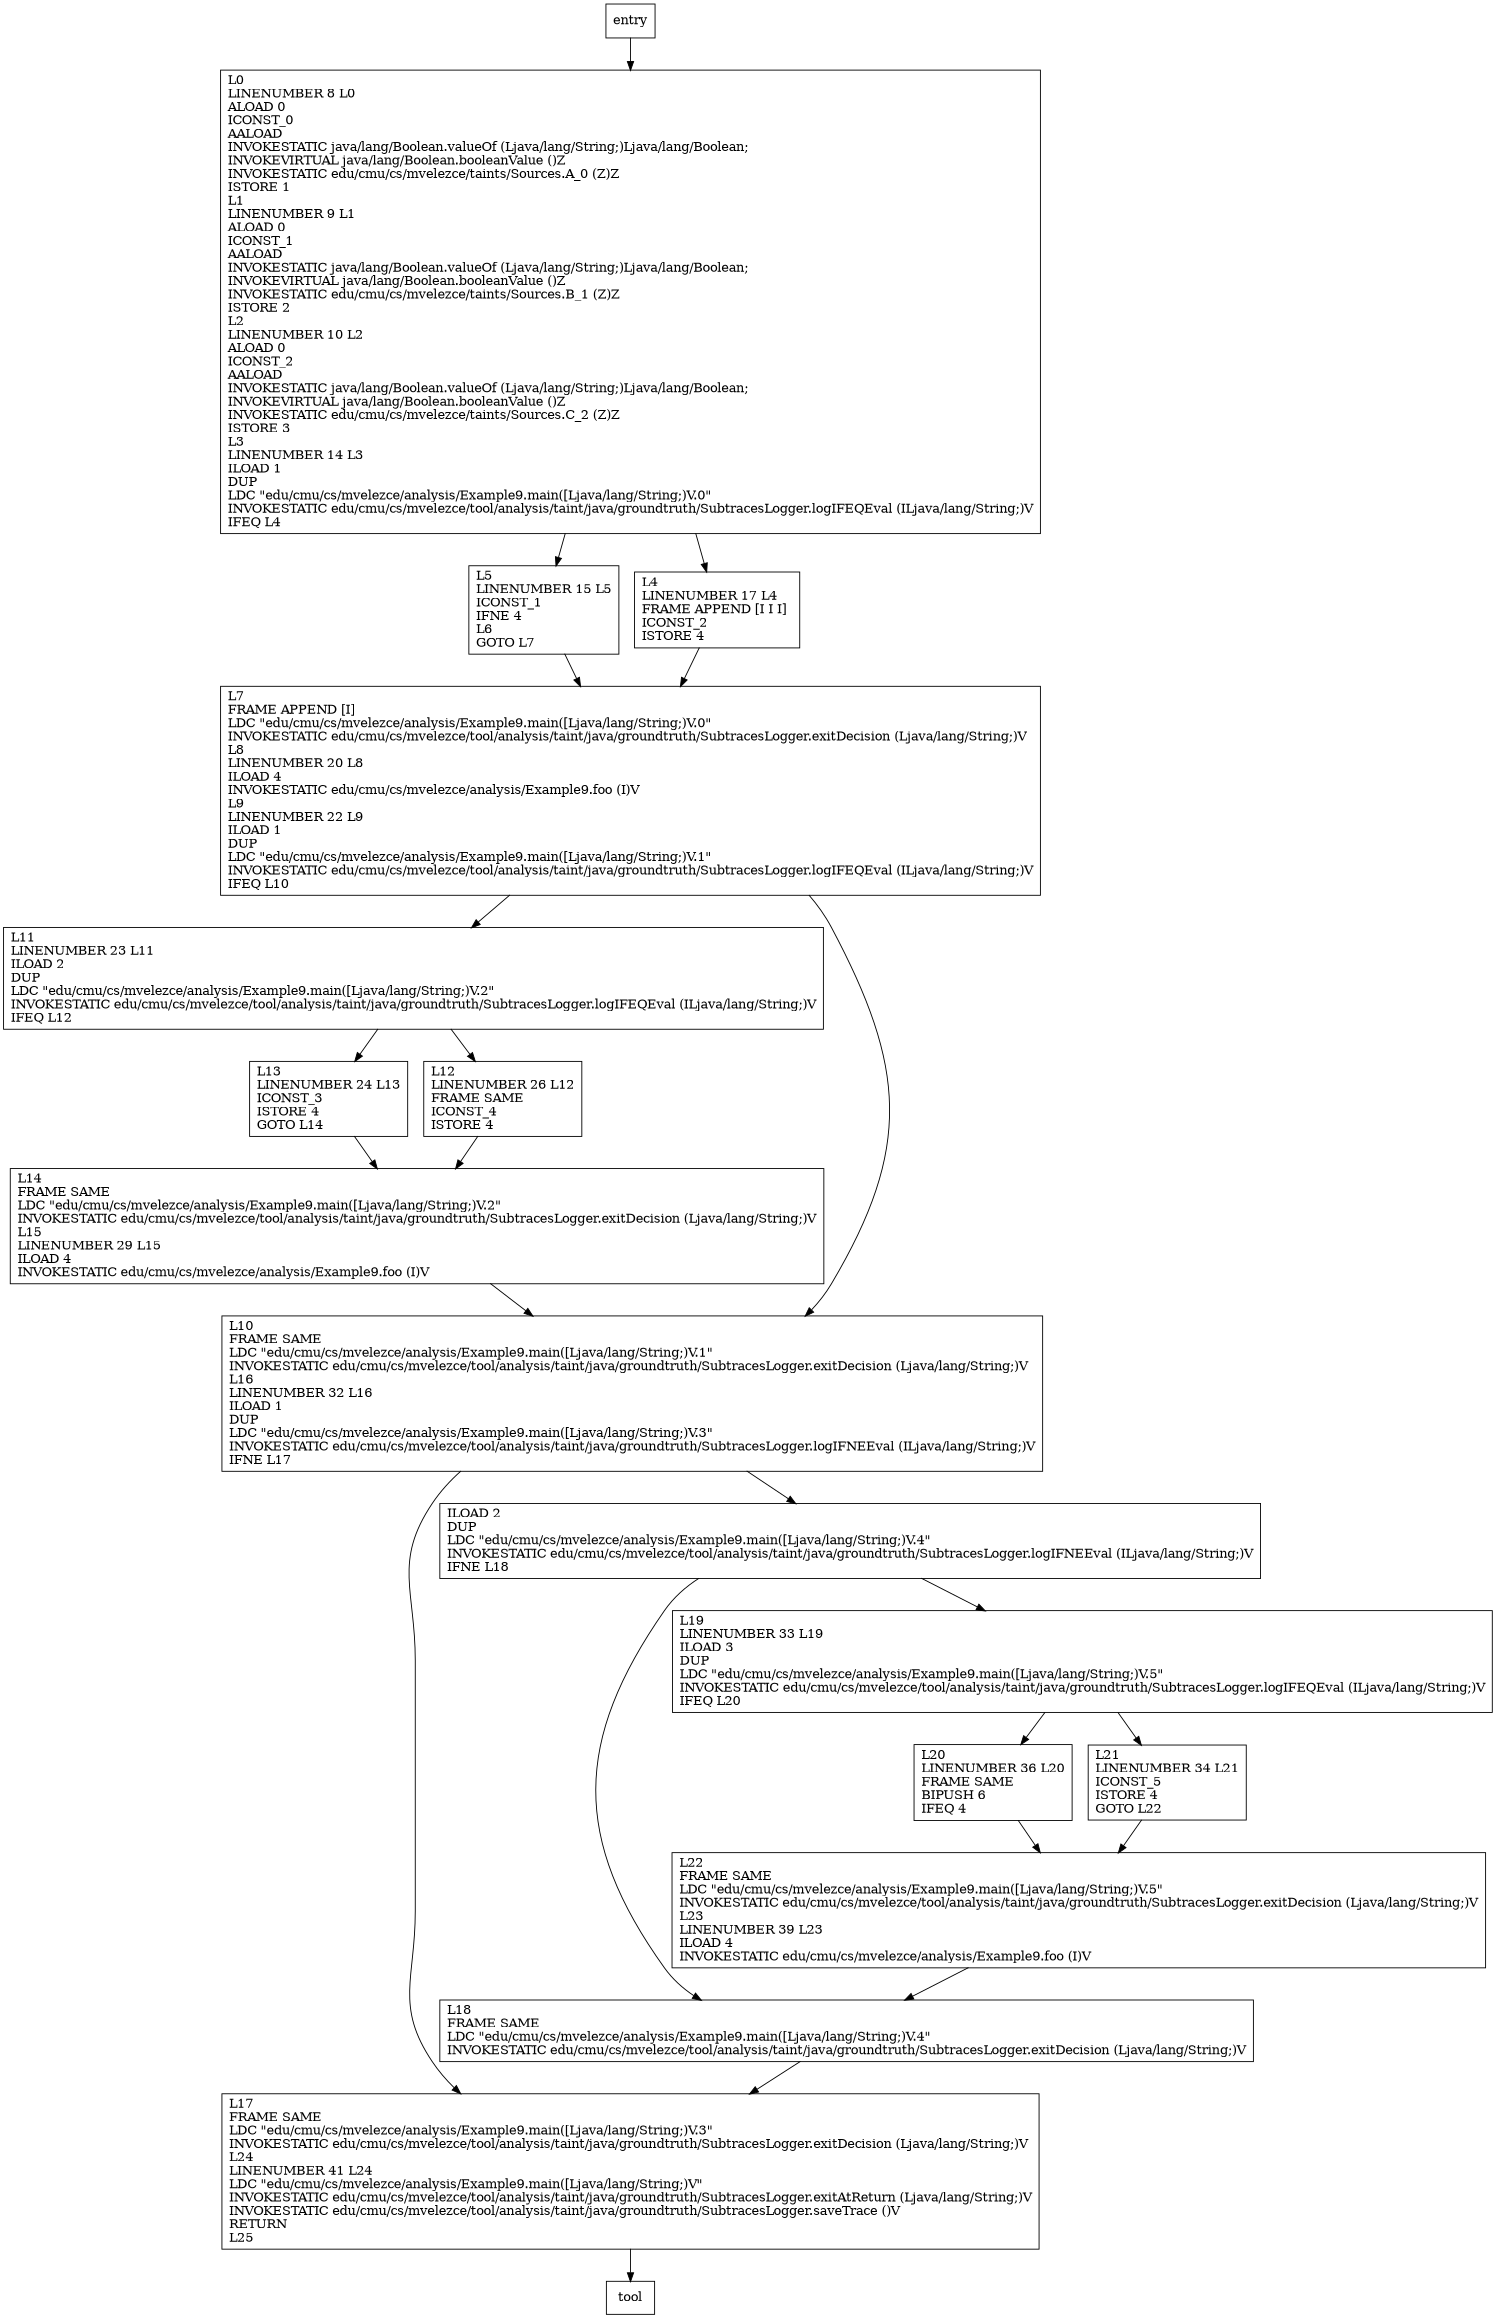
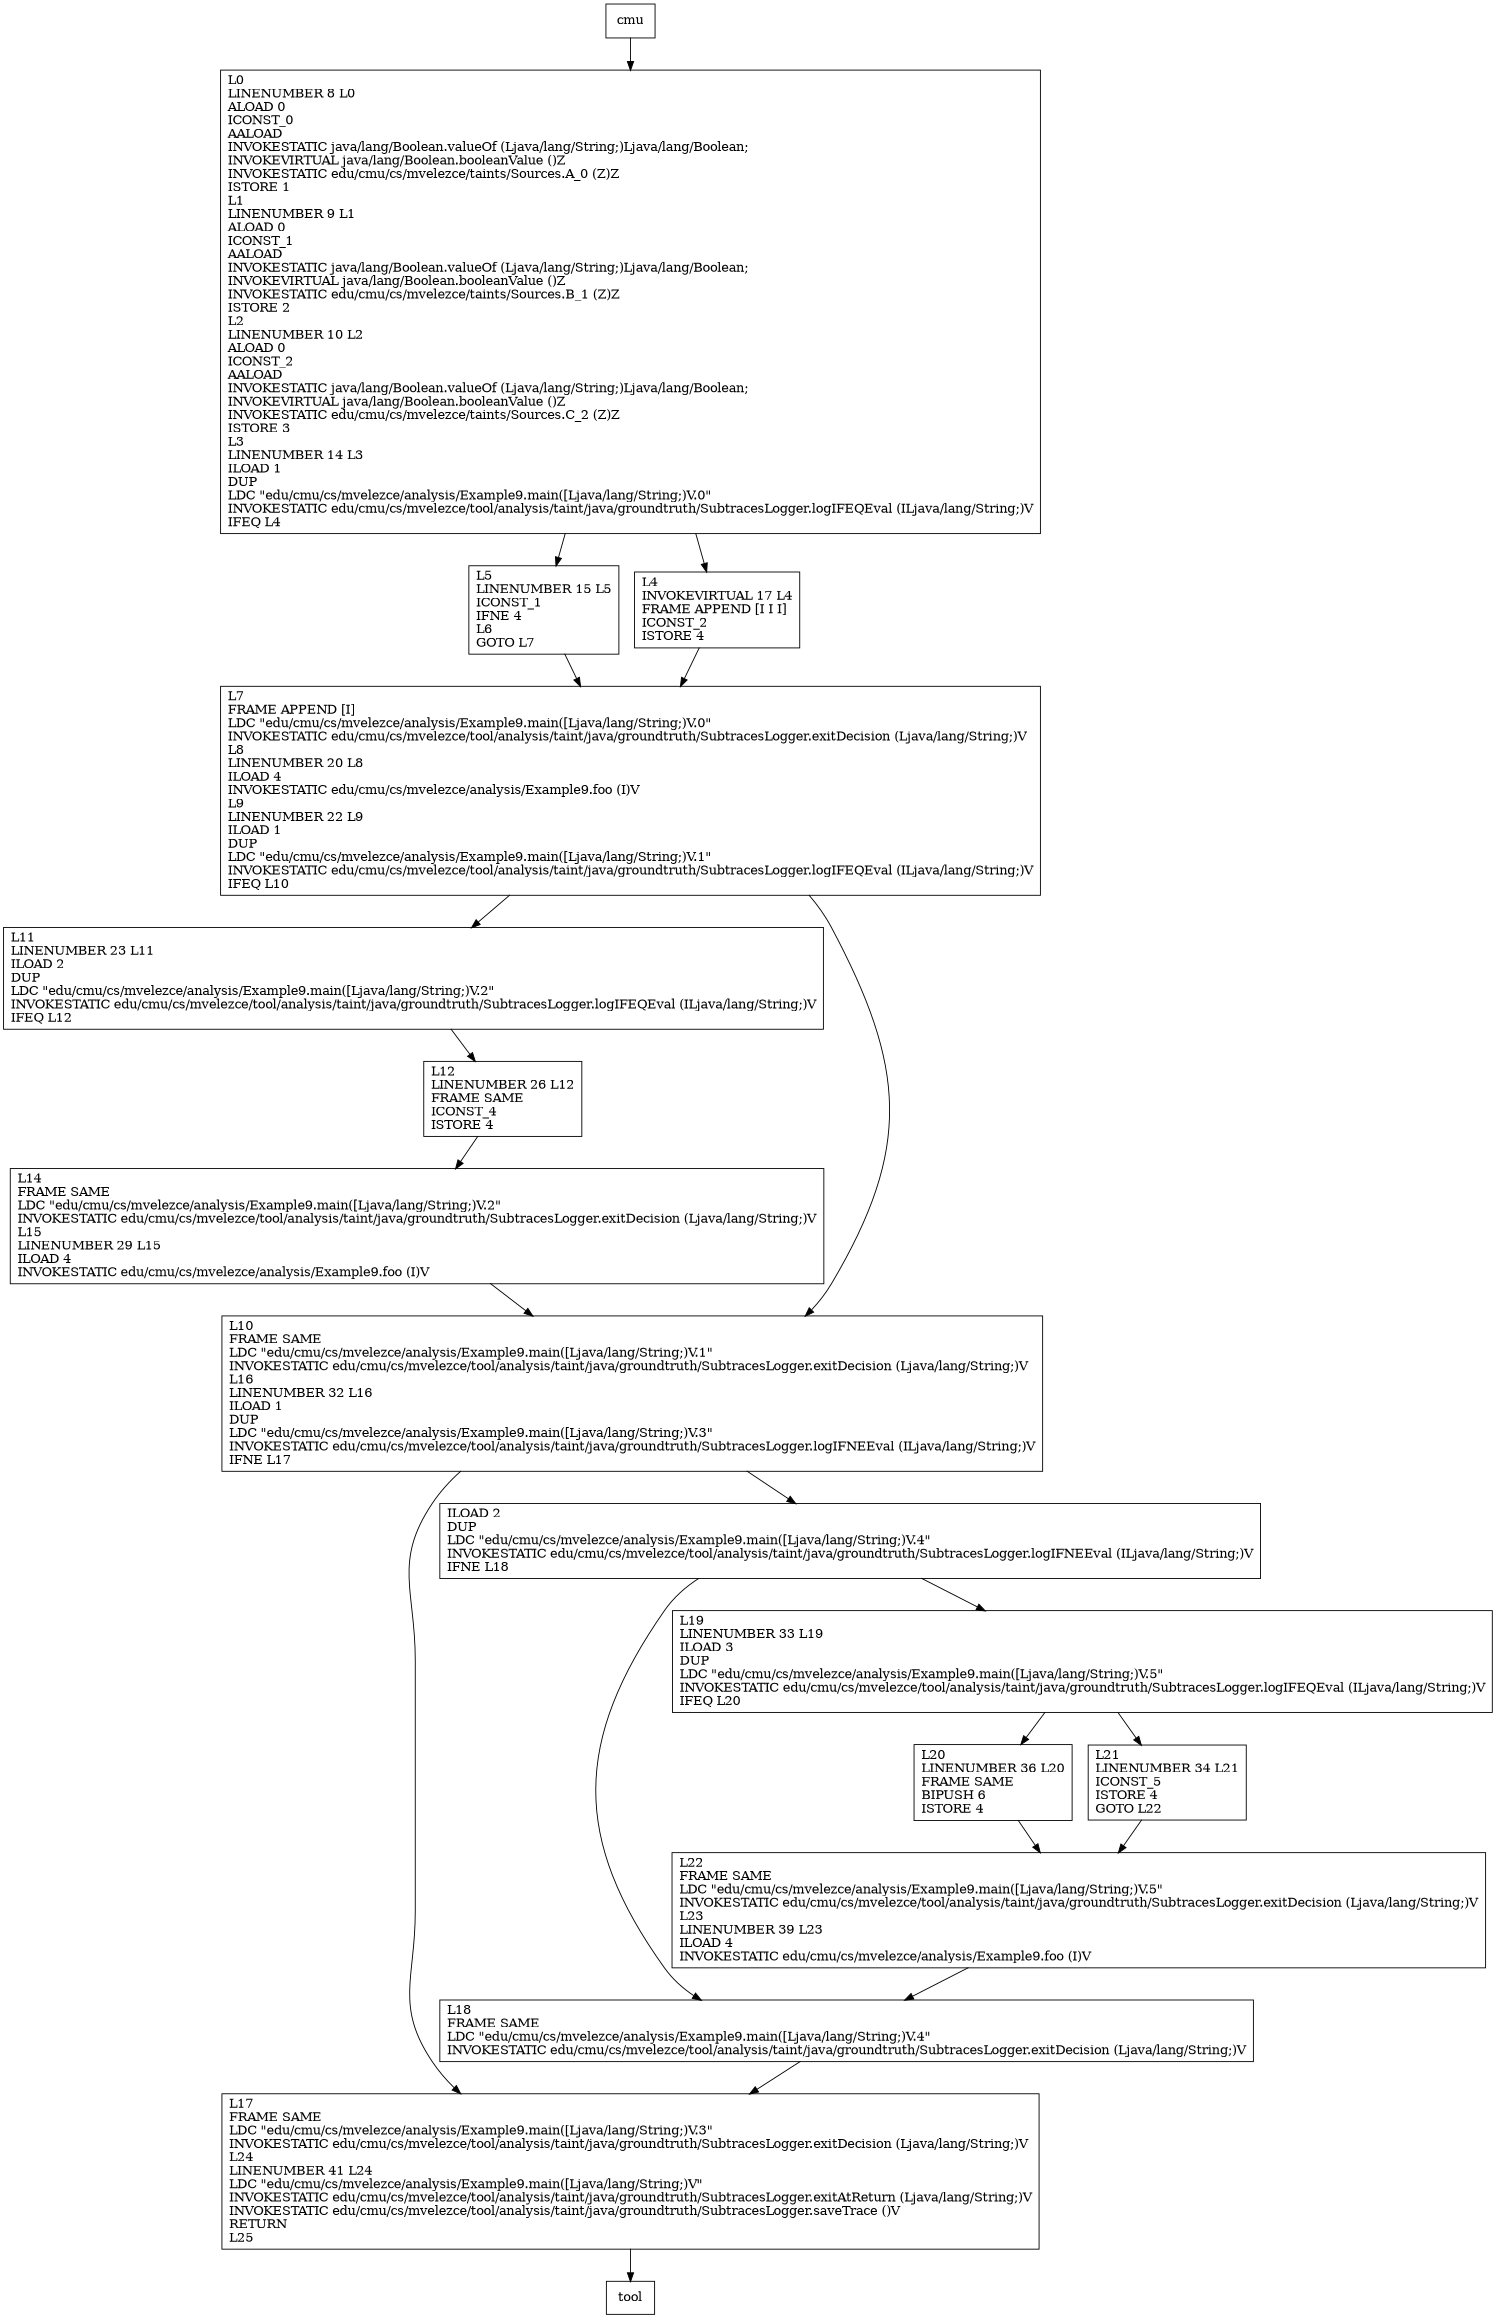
node "entry": label "entry" -> "cmu"
node "L4 LINENUMBER 17 L4 FRAME APPEND [I I I] ICONST_2 ISTORE 4": label "L4 LINENUMBER 17 L4 FRAME APPEND [I I I] ICONST_2 ISTORE 4" -> "L4 INVOKEVIRTUAL 17 L4 FRAME APPEND [I I I] ICONST_2 ISTORE 4"
node "L13 LINENUMBER 24 L13 ICONST_3 ISTORE 4 GOTO L14": removed
node "L20 LINENUMBER 36 L20 FRAME SAME BIPUSH 6 IFEQ 4": label "L20 LINENUMBER 36 L20 FRAME SAME BIPUSH 6 IFEQ 4" -> "L20 LINENUMBER 36 L20 FRAME SAME BIPUSH 6 ISTORE 4"
